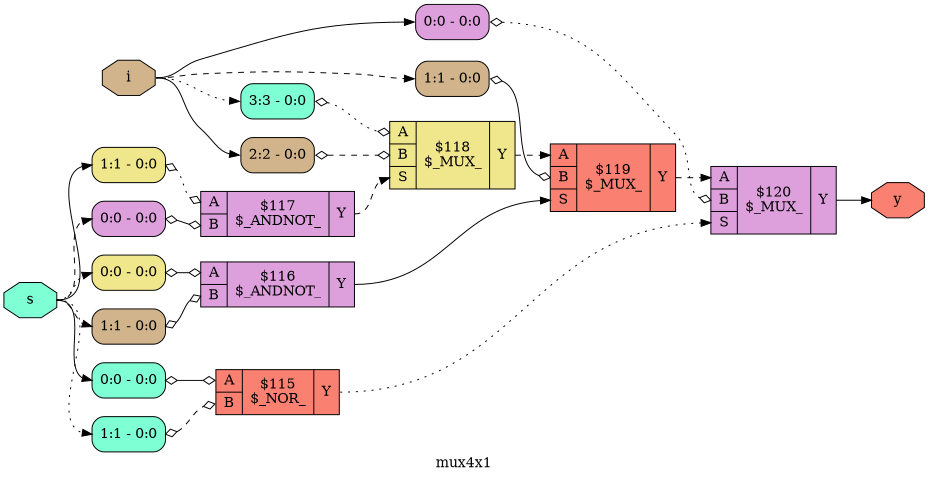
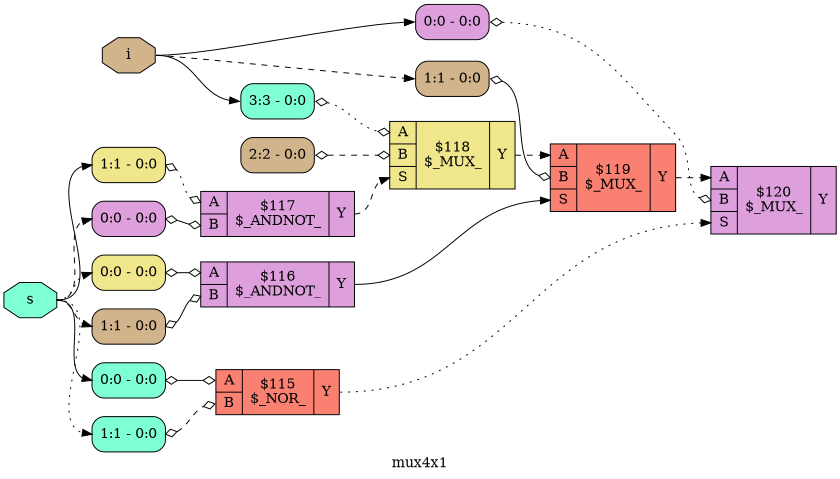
edge "i" -> "3:3 - 0:0": style dotted -> solid
edge "i" -> "2:2 - 0:0": removed
node "y": removed
